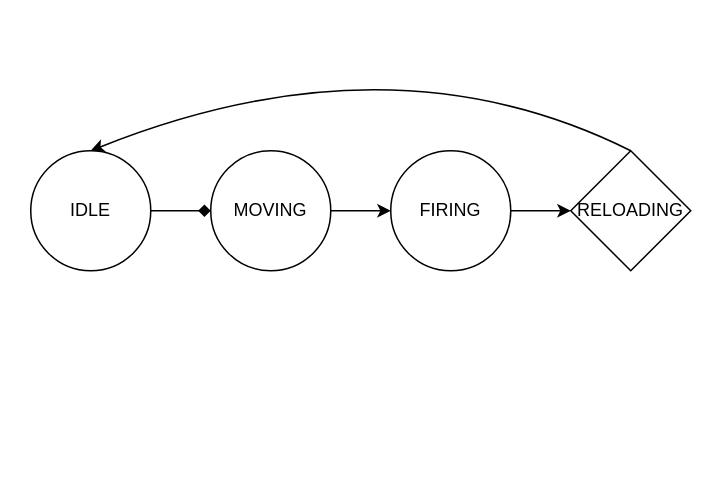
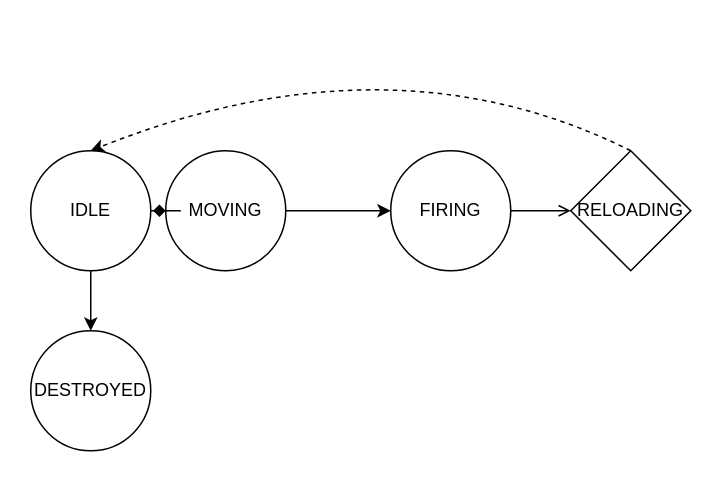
edge "RELOADING" -> "IDLE": style solid -> dashed
node "MOVING": moved (271, 211) -> (226, 211)
edge "FIRING" -> "RELOADING": arrowhead classic -> open
edge "IDLE" -> "DESTROYED": added
node "DESTROYED": added
